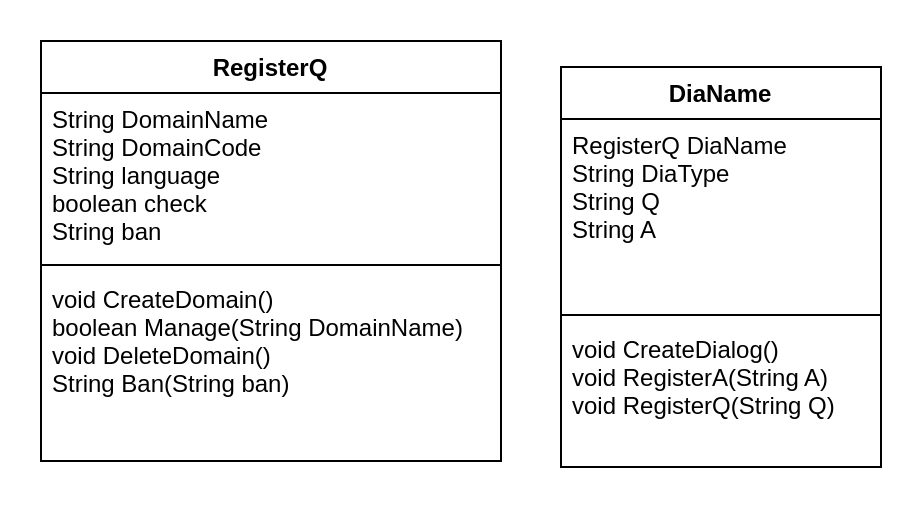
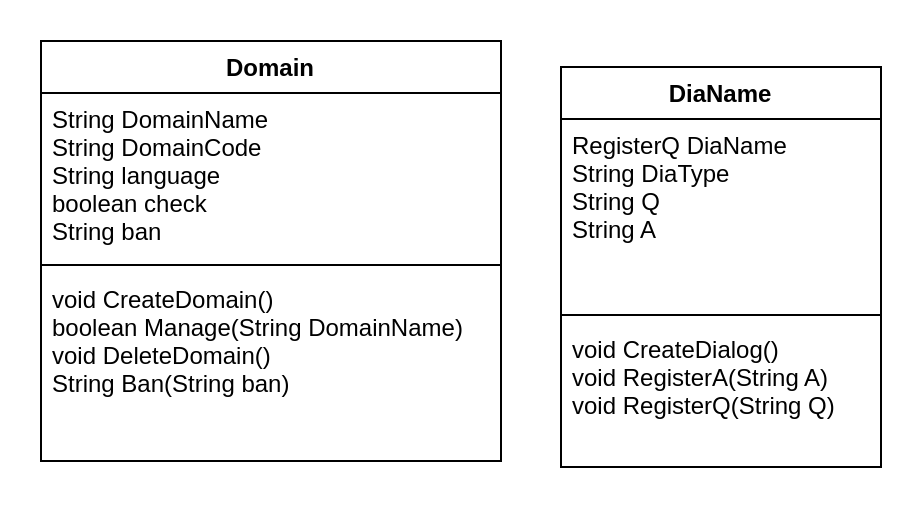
node "RegisterQ": label "RegisterQ" -> "Domain"
